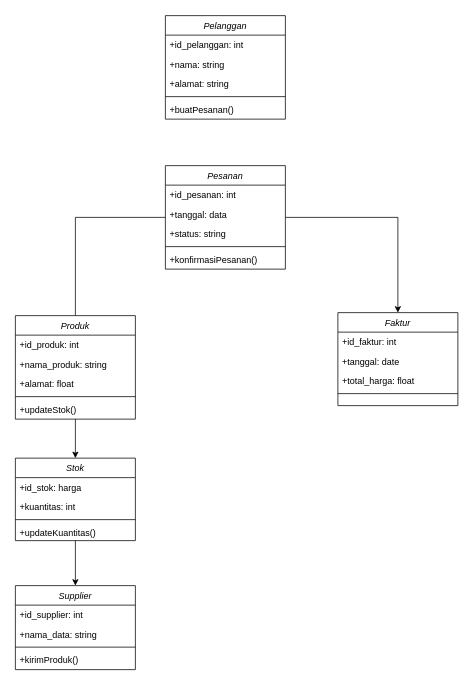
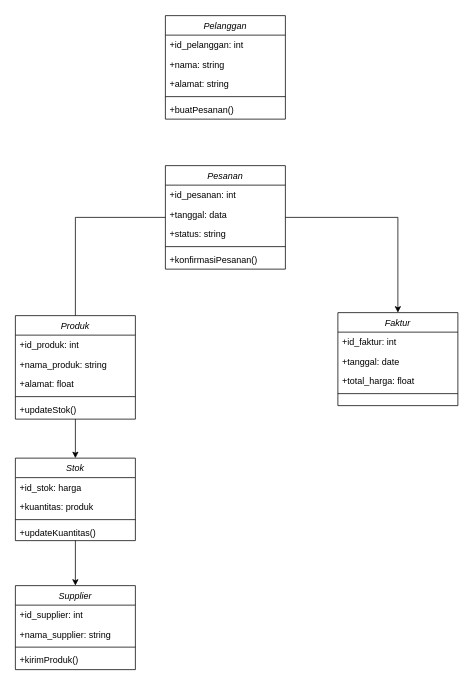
node "+kuantitas: int": label "+kuantitas: int" -> "+kuantitas: produk"
node "+nama_data: string": label "+nama_data: string" -> "+nama_supplier: string"
